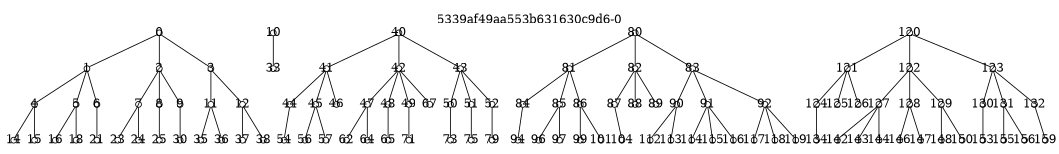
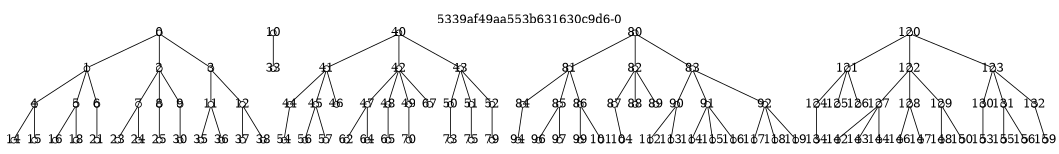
node "71": label "71" -> "70"
